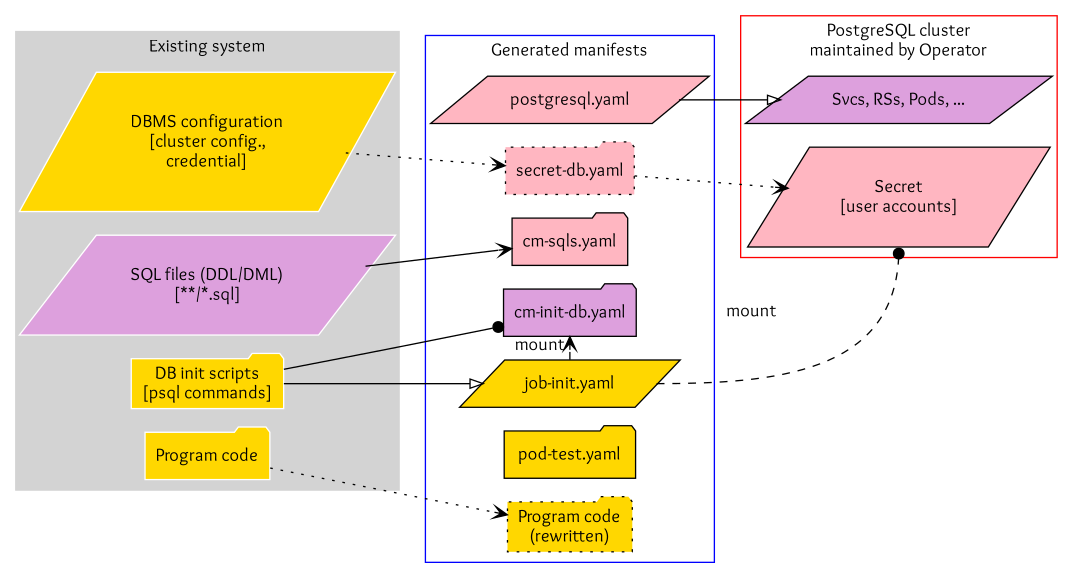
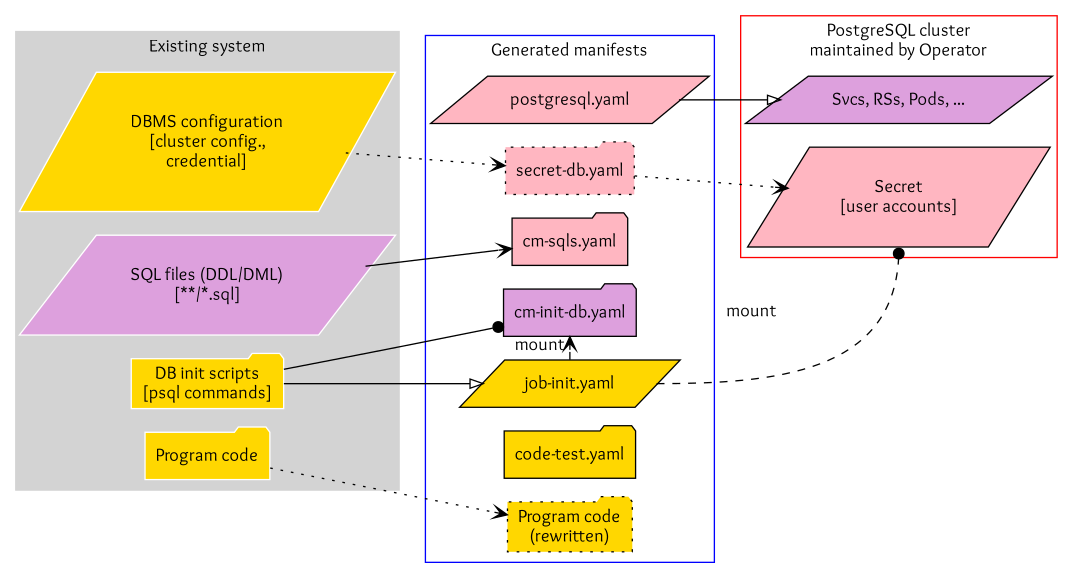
node "pod-test.yaml": label "pod-test.yaml" -> "code-test.yaml"
